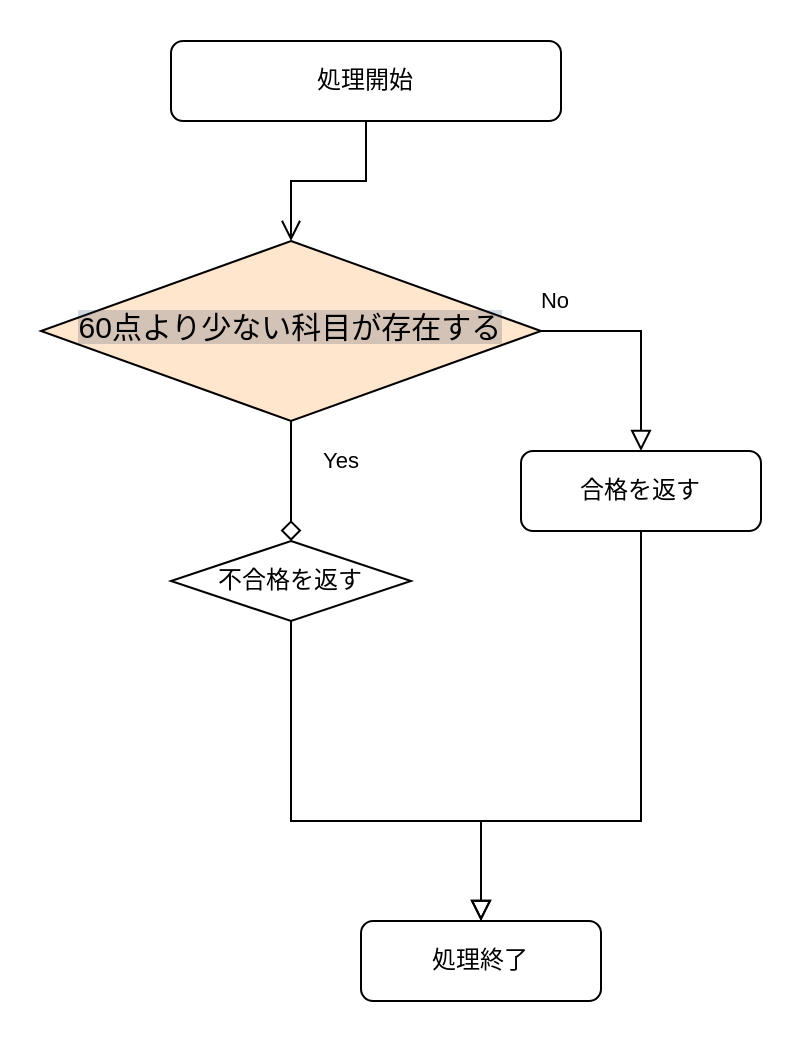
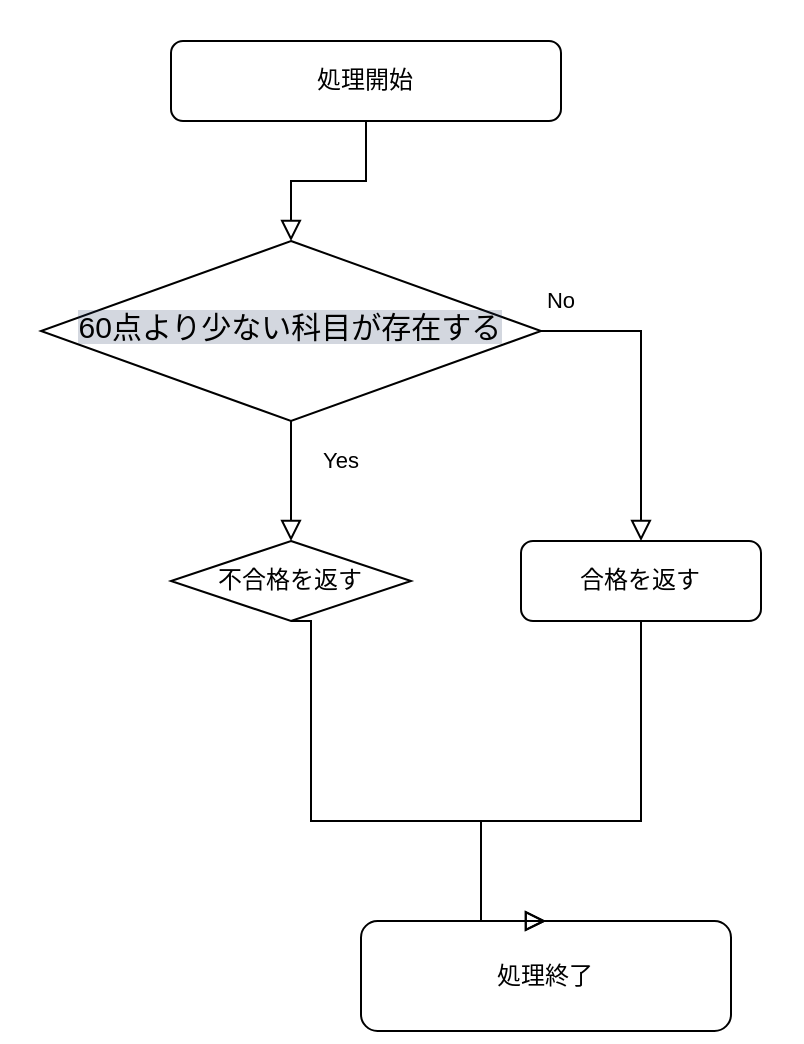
edge "処理開始" -> "60点より少ない科目が存在する": arrowhead open -> block
node "60点より少ない科目が存在する": fillcolor #ffe6cc -> #ffffff
node "合格を返す": moved (641, 491) -> (641, 581)
edge "60点より少ない科目が存在する" -> "不合格を返す": arrowhead diamond -> block
node "処理終了": size 240x80 -> 370x110
